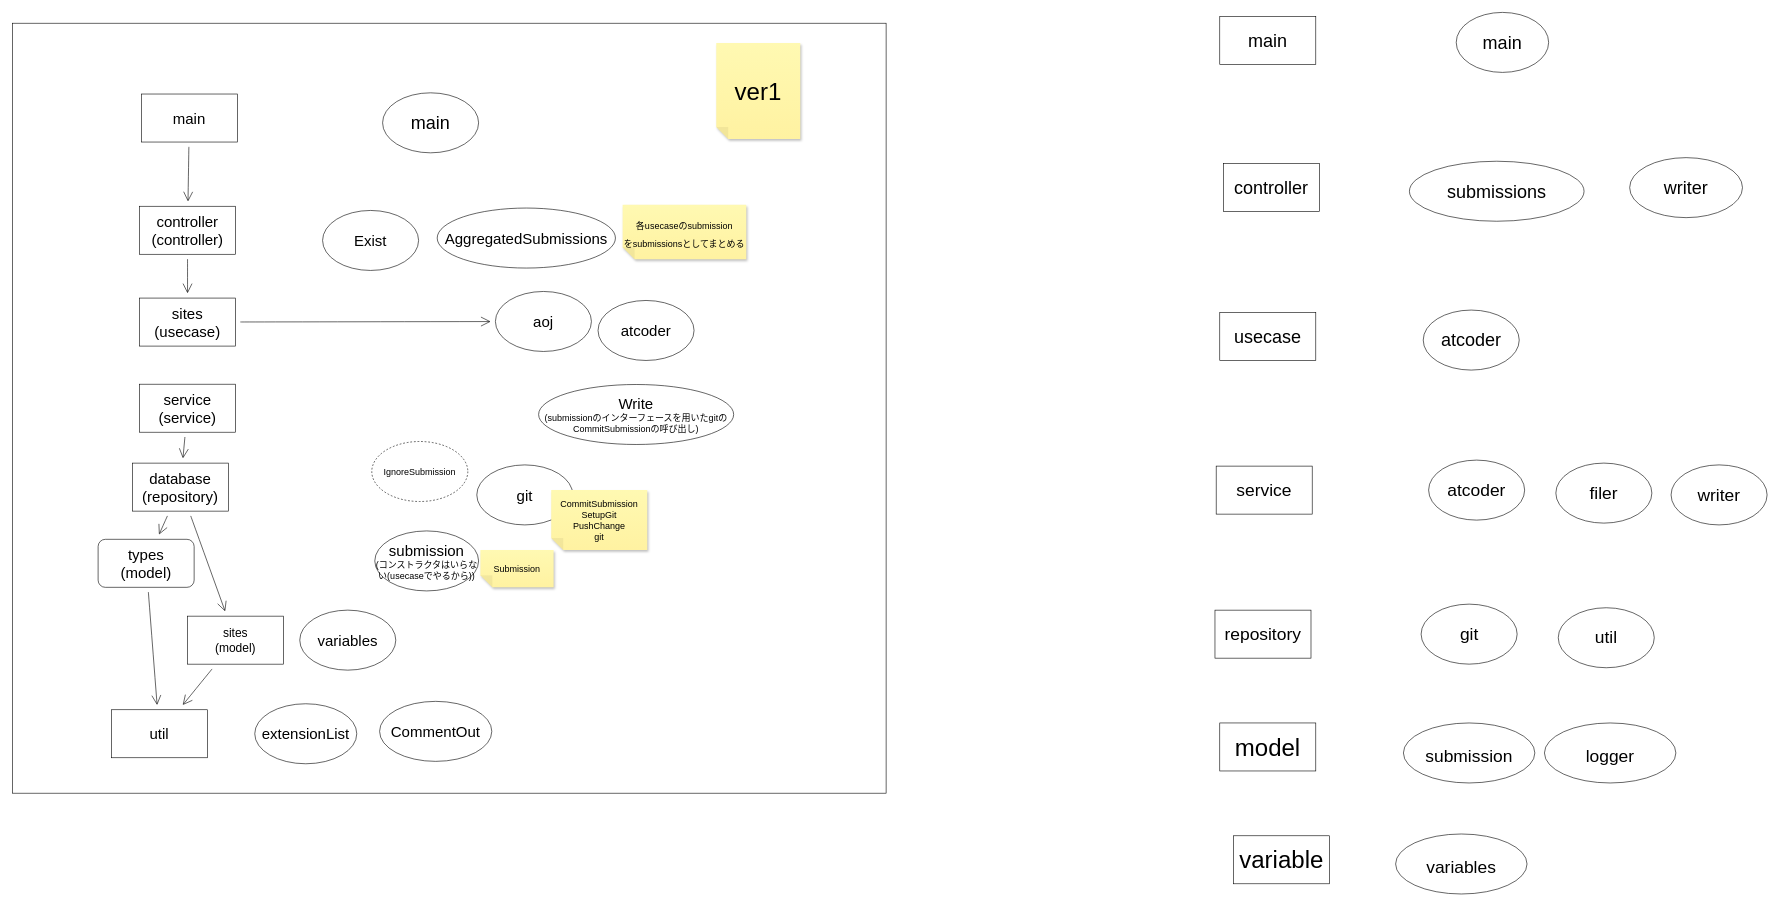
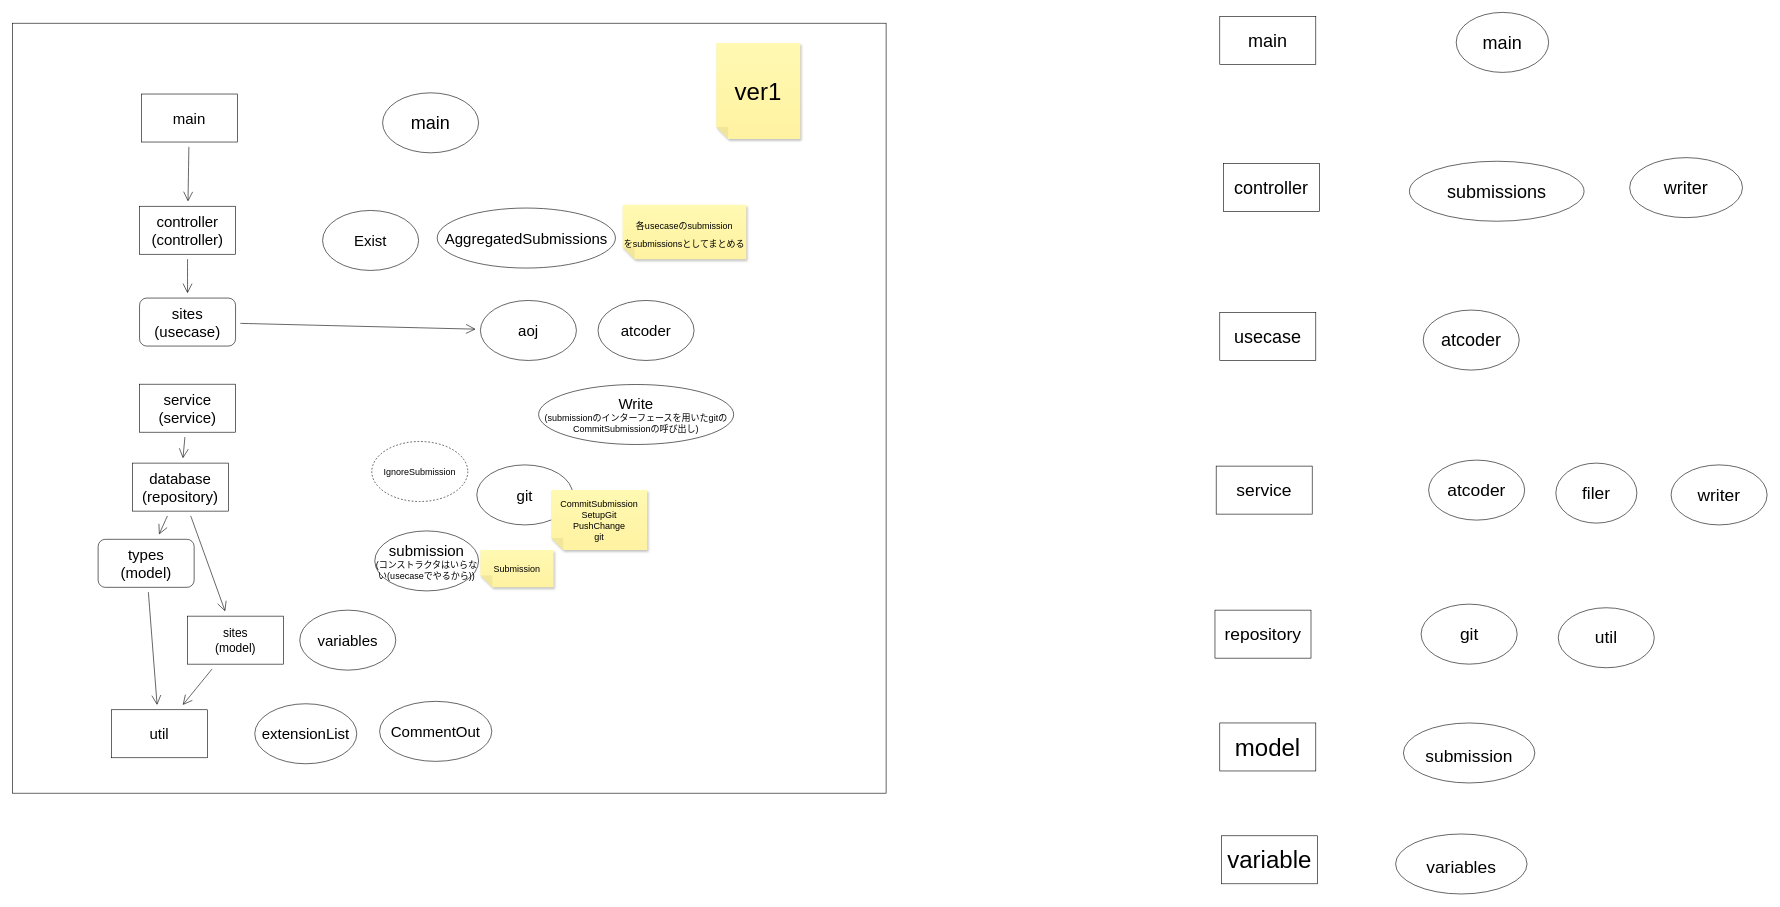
node "aoj": moved (543, 321) -> (528, 330)
node "sites (usecase)": shape rectangle -> rounded rectangle
node "filer": size 96x60 -> 81x60
node "logger": removed
node "variable": moved (1281, 860) -> (1269, 860)
